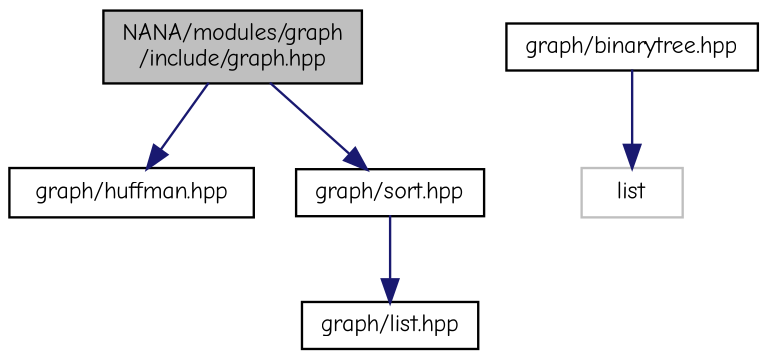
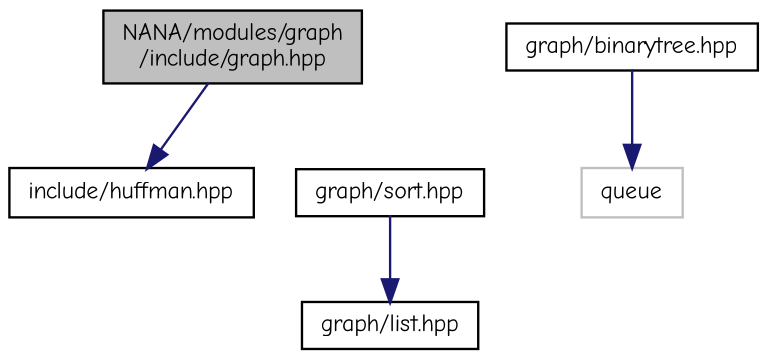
edge "NANA/modules/graph /include/graph.hpp" -> "graph/sort.hpp": removed
node "graph/huffman.hpp": label "graph/huffman.hpp" -> "include/huffman.hpp"
node "list": label "list" -> "queue"
